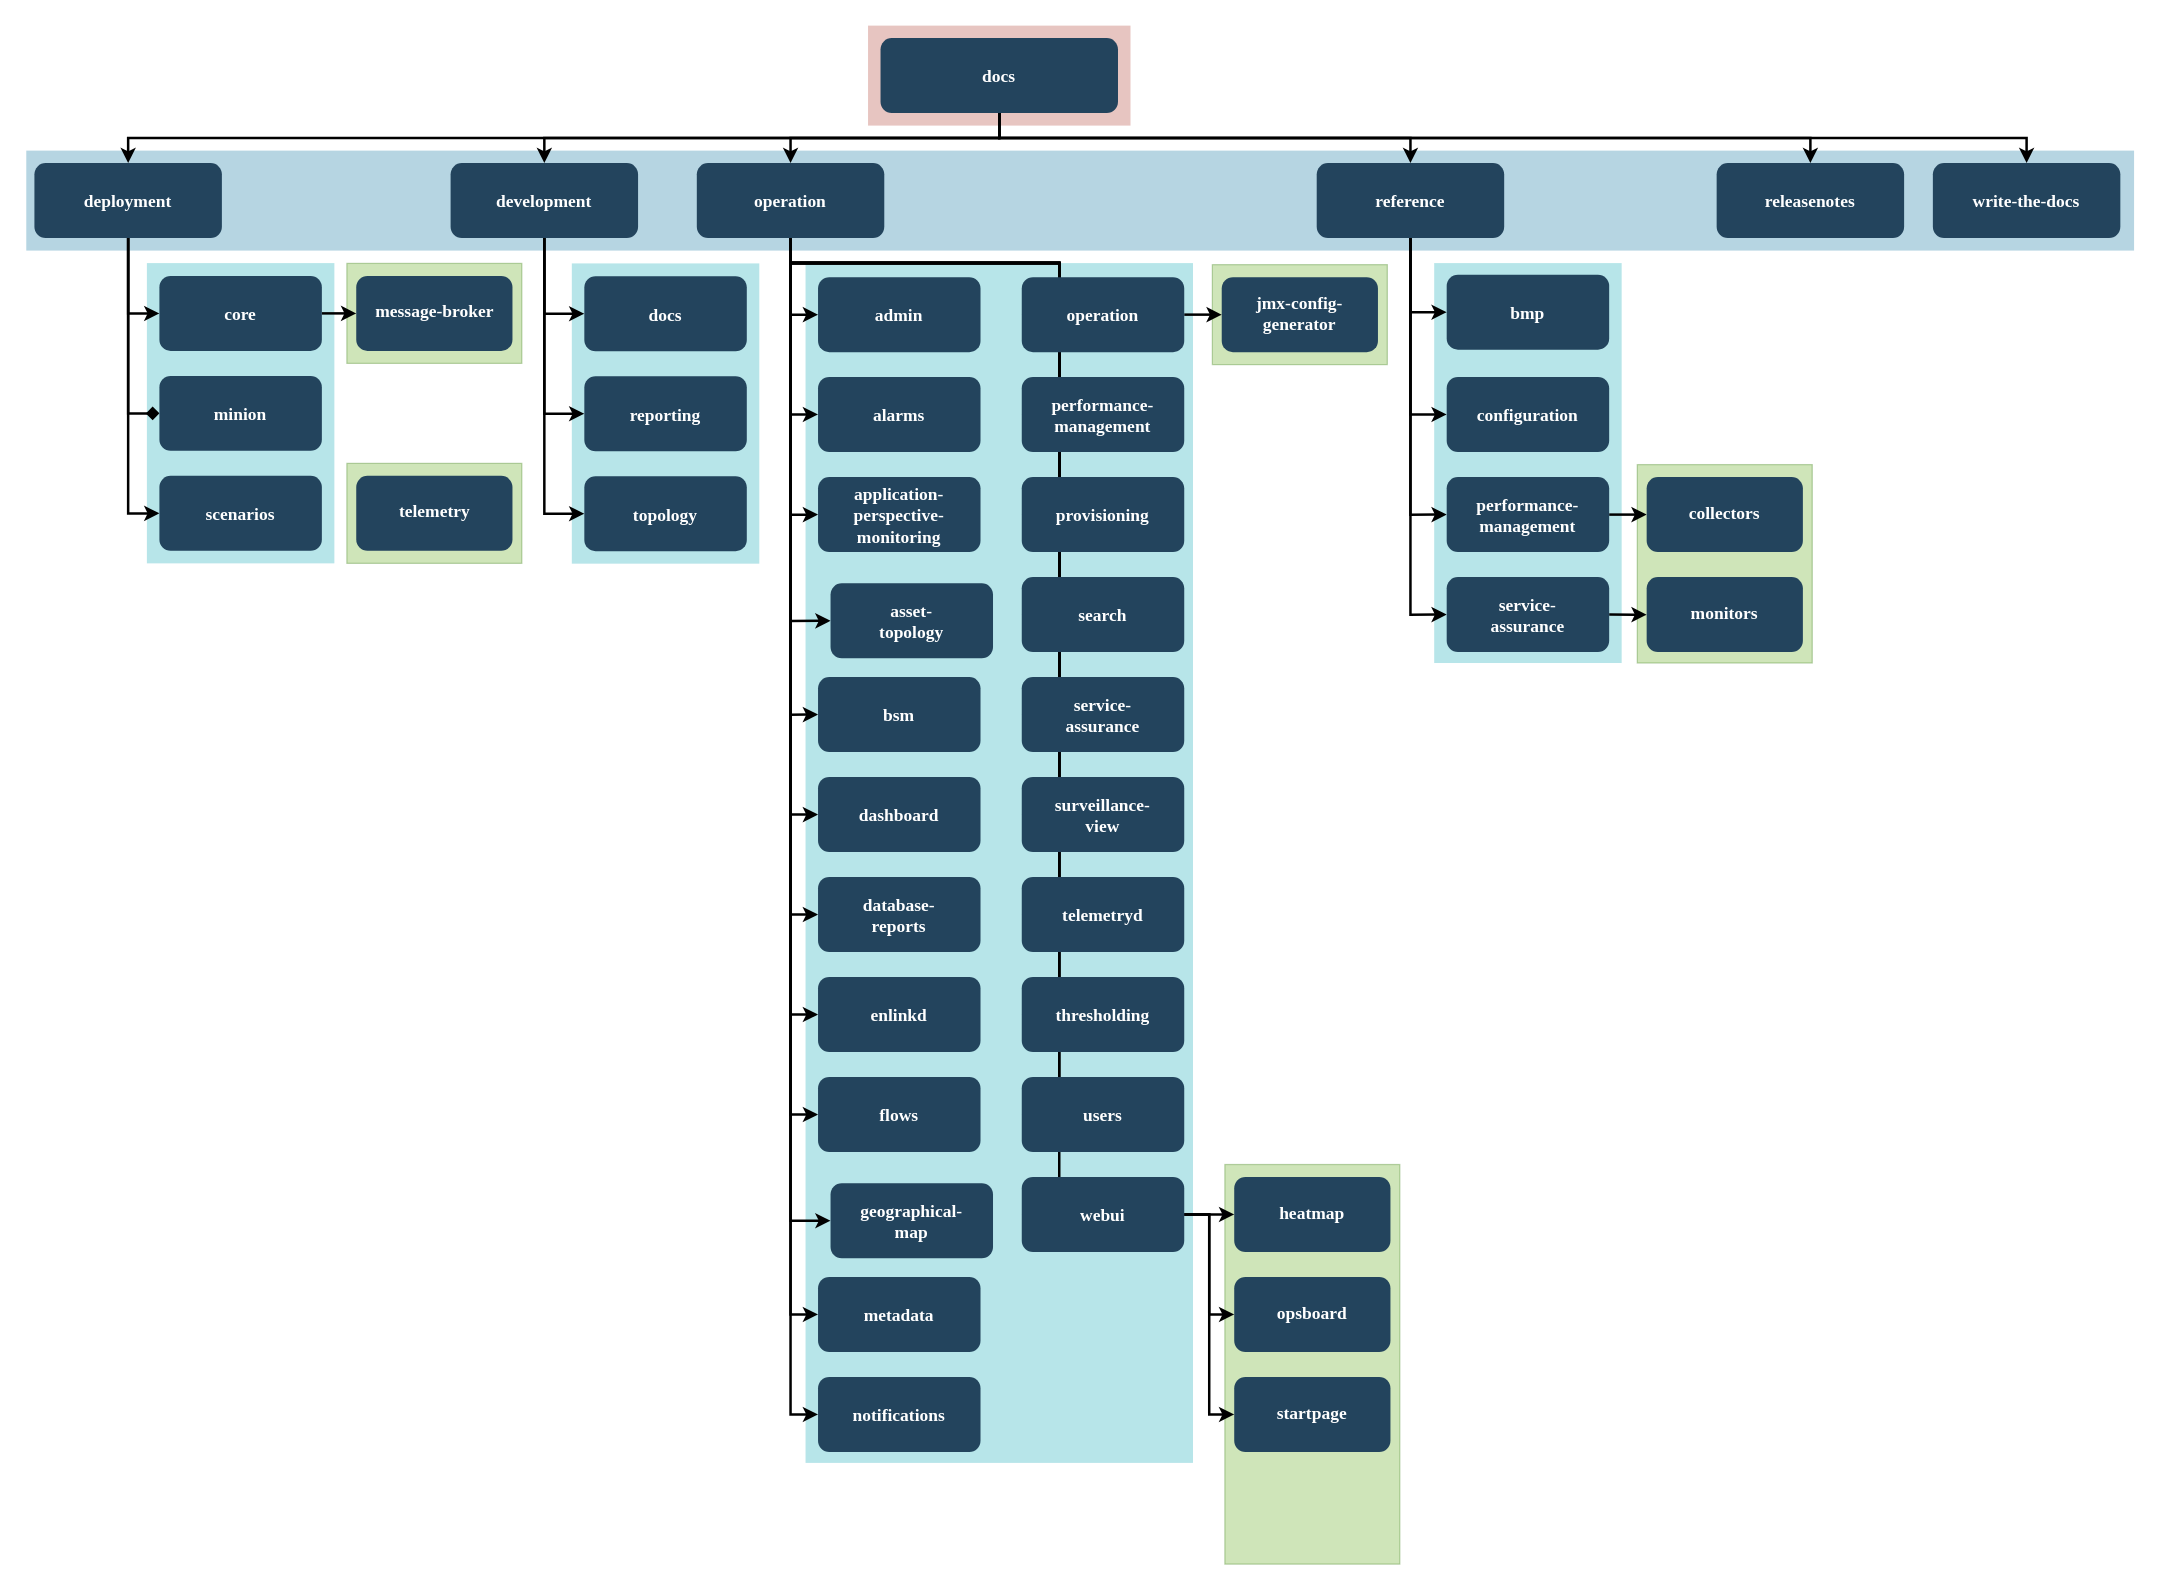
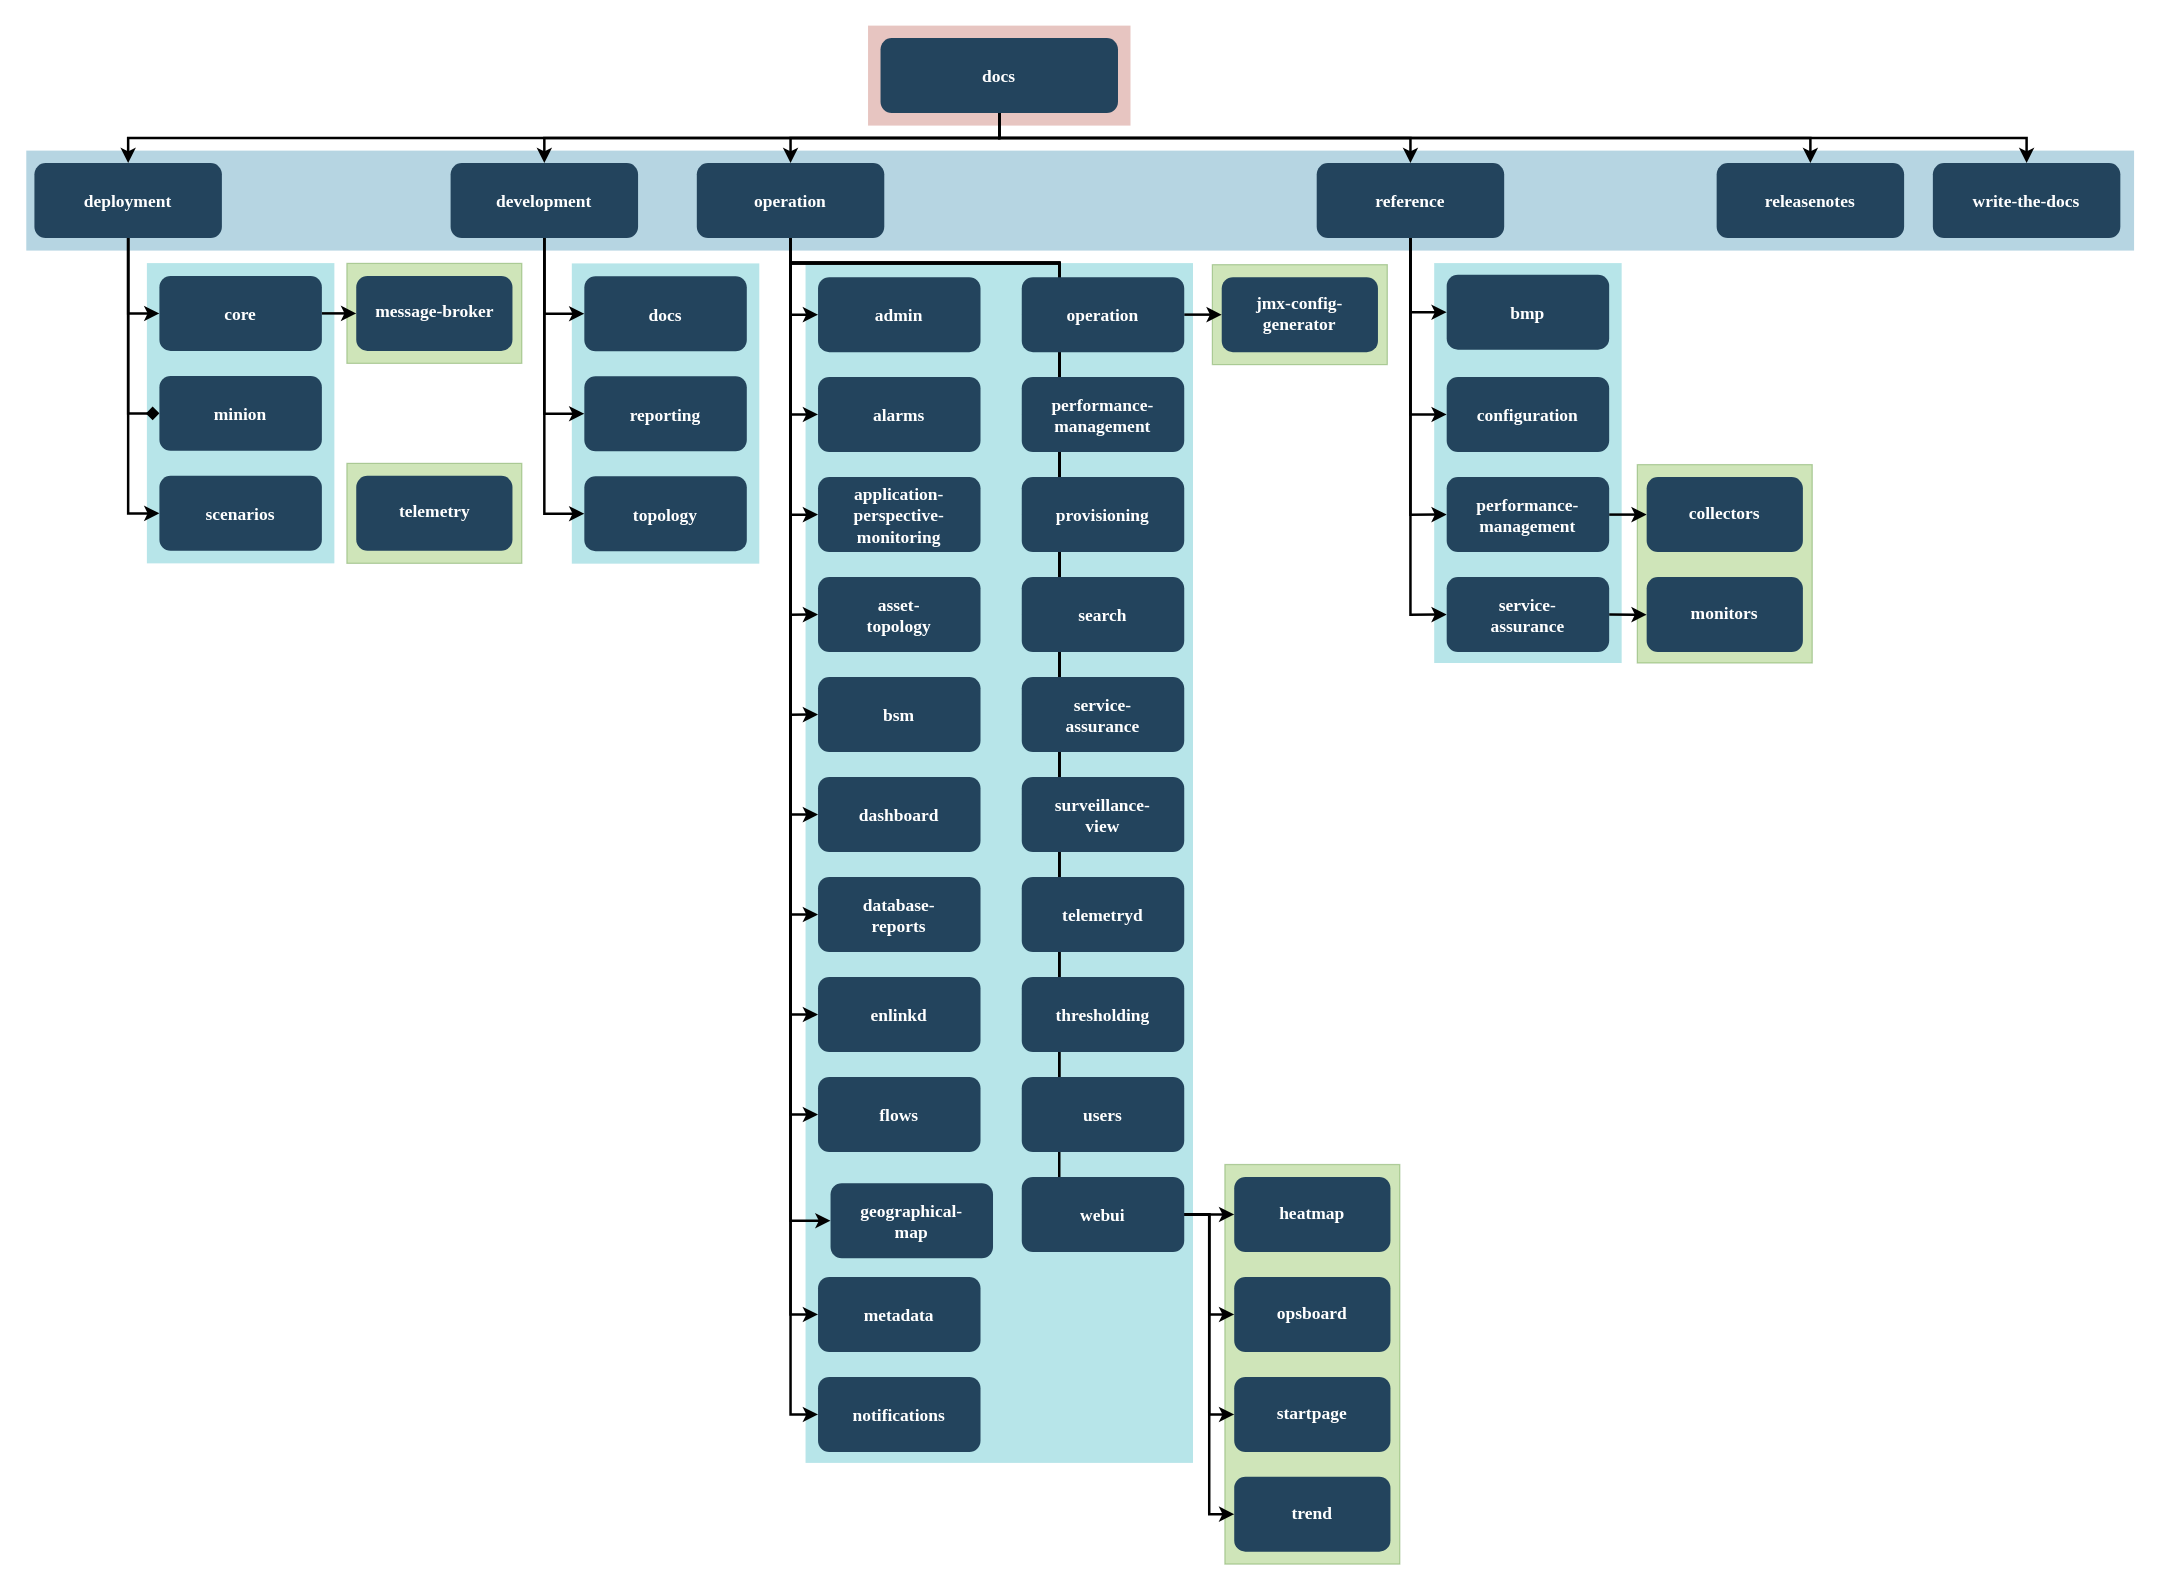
node "asset- topology": moved (912, 621) -> (899, 615)
edge "webui" -> "trend": added
node "trend": added
